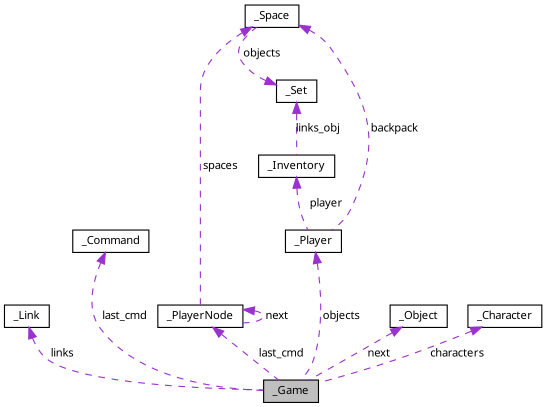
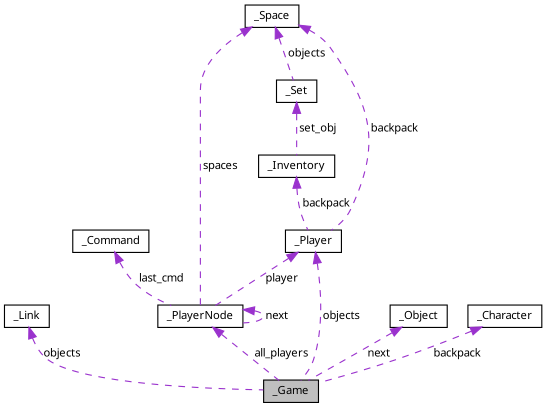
edge "_Space" -> "_Set": reversed
edge "_Inventory" -> "_Set": label " links_obj" -> " set_obj"
edge "_Player" -> "_Inventory": label " player" -> " backpack"
edge "_PlayerNode" -> "_Player": added, label "player"
edge "_Game" -> "_Link": label " links" -> " objects"
edge "_Game" -> "_PlayerNode": label " last_cmd" -> " all_players"
edge "_Game" -> "_Character": label " characters" -> " backpack"
edge "_Game" -> "_Command": now "_PlayerNode" -> "_Command"
